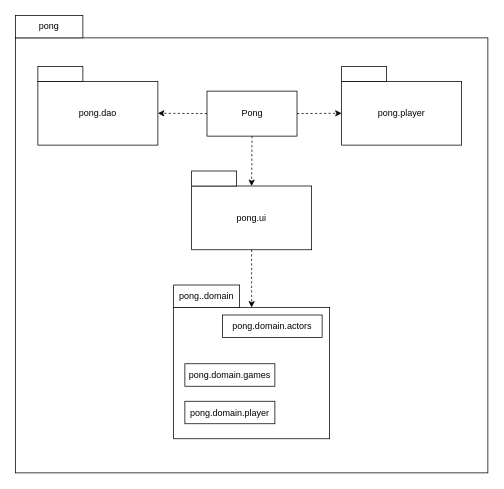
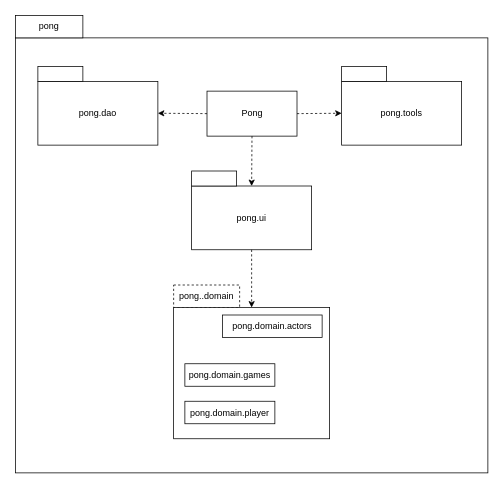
node "pong.player": label "pong.player" -> "pong.tools"
node "pong..domain": style solid -> dashed
